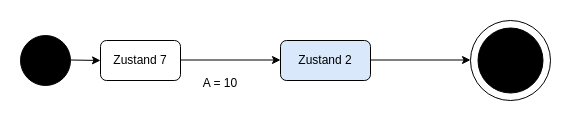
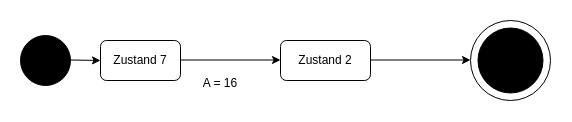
node "Zustand 2": fillcolor #dae8fc -> #ffffff
node "A = 10": label "A = 10" -> "A = 16"
